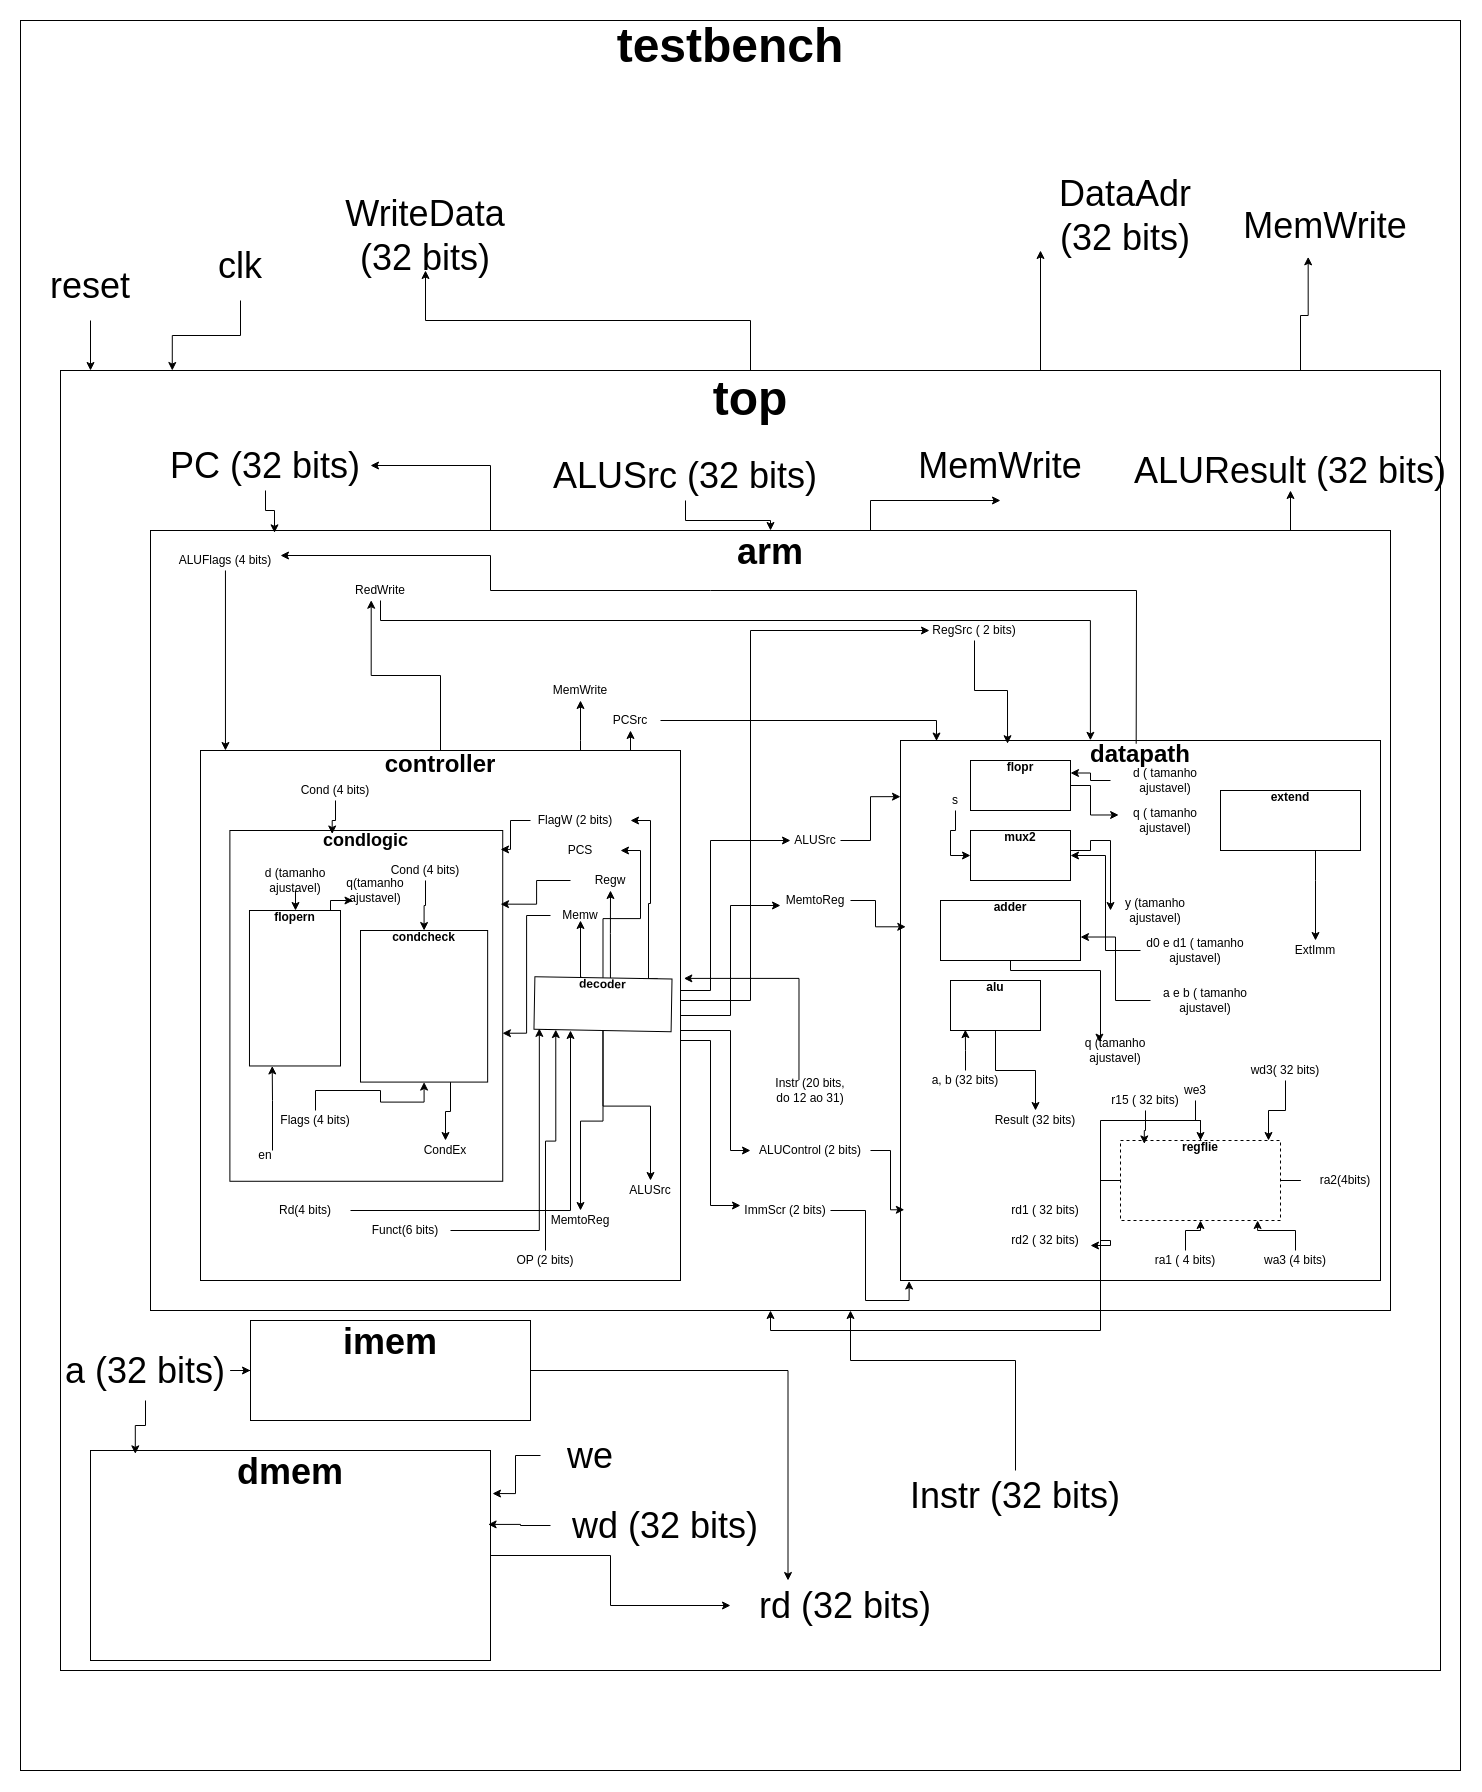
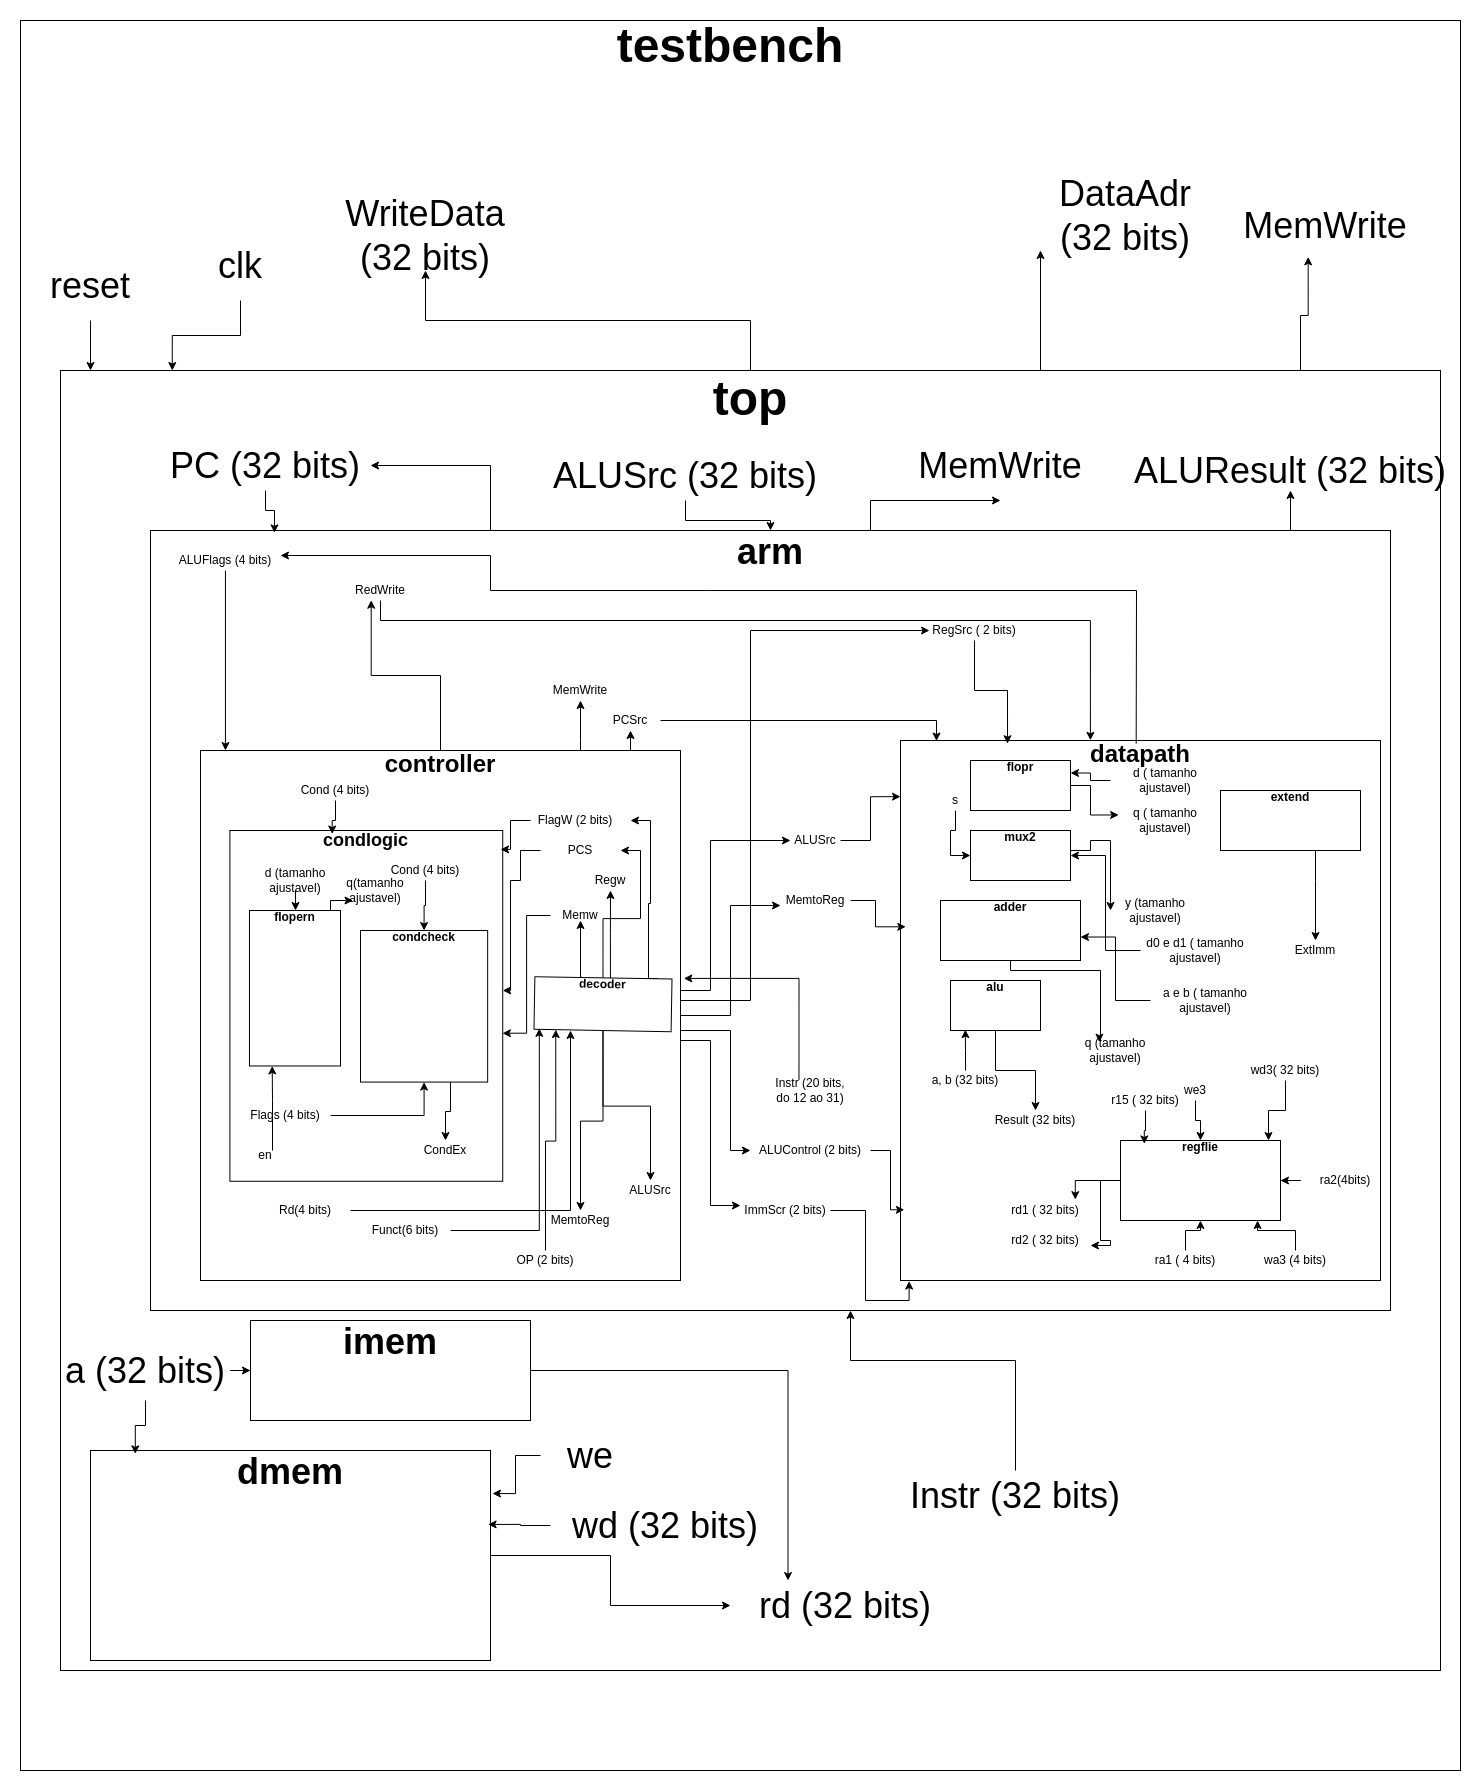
edge "Regw" -> "condlogic": removed
edge "PCS" -> "condlogic": added
node "Flags (4 bits)": moved (316, 1121) -> (286, 1116)
node "regflie": style dashed -> solid
edge "regflie" -- "ra2(4bits)": arrowhead none -> classic
edge "regflie" -> "arm": now "regflie" -> "rd1 ( 32 bits)"
